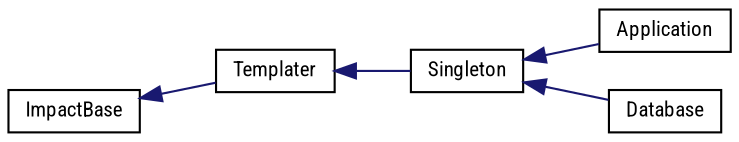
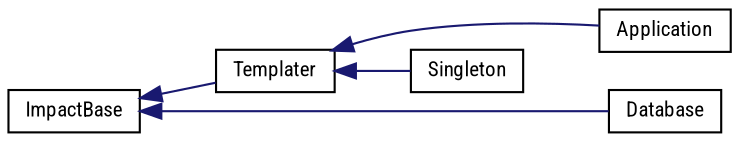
edge "Application" -> "Singleton": now "Application" -> "Templater"
edge "Database" -> "Singleton": now "Database" -> "ImpactBase"
